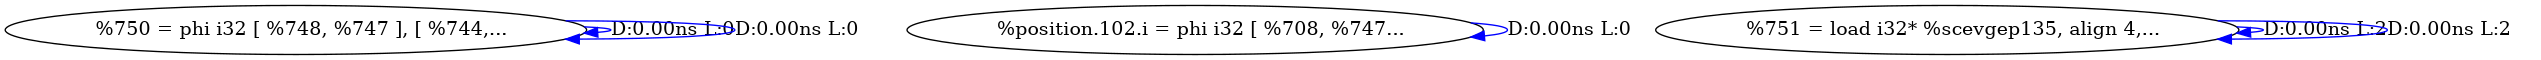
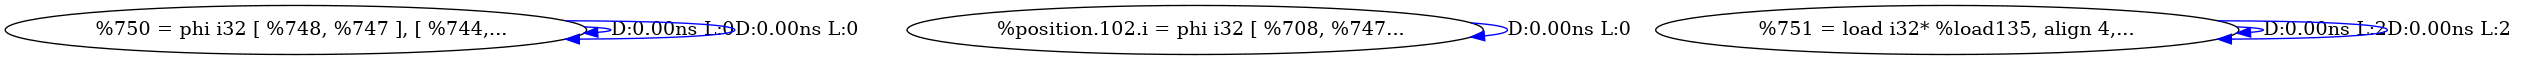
node "%751 = load i32* %scevgep135, align 4,...": label "%751 = load i32* %scevgep135, align 4,..." -> "%751 = load i32* %load135, align 4,..."
